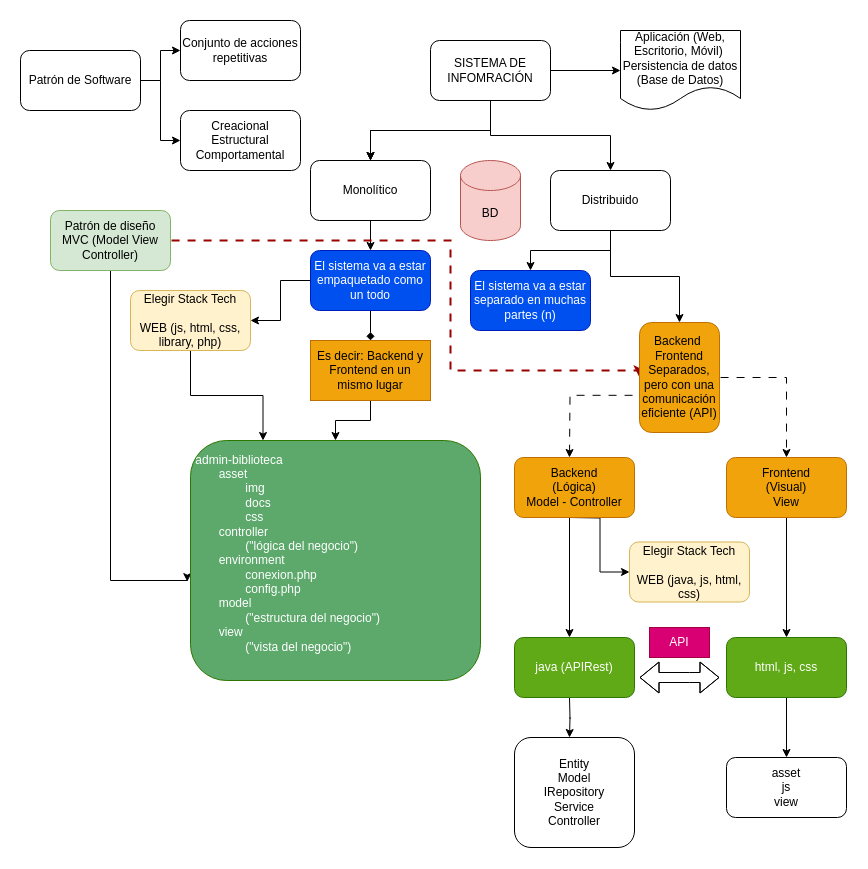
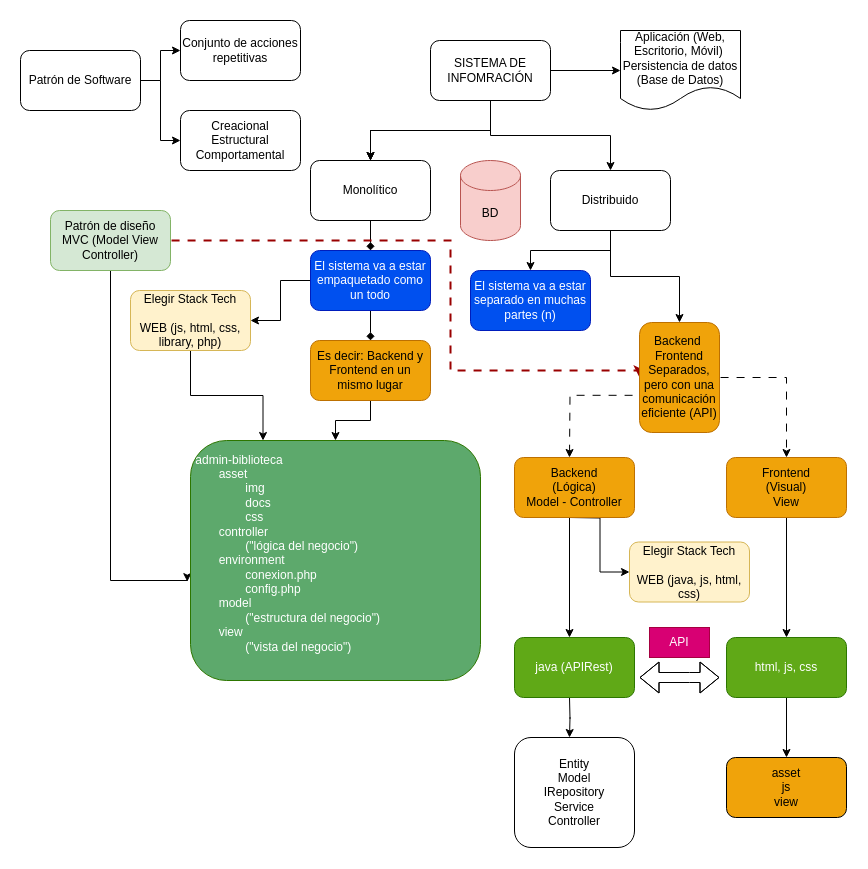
edge "Monolítico" -> "El sistema va a estar empaquetado como un todo": arrowhead classic -> diamond
node "Es decir: Backend y Frontend en un mismo lugar": shape rectangle -> rounded rectangle
node "asset js view": fillcolor #ffffff -> #f0a30a
